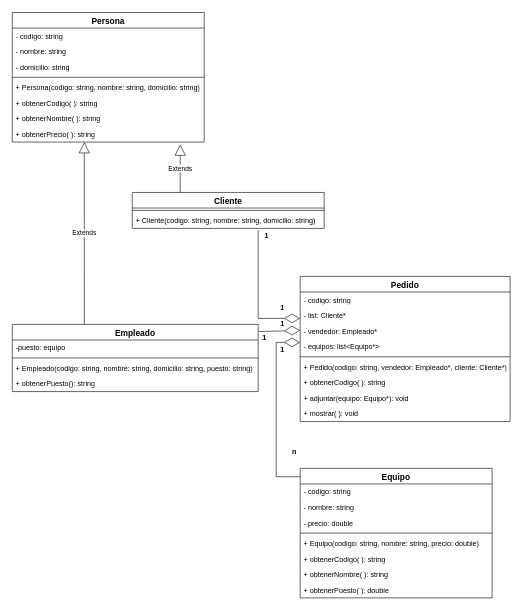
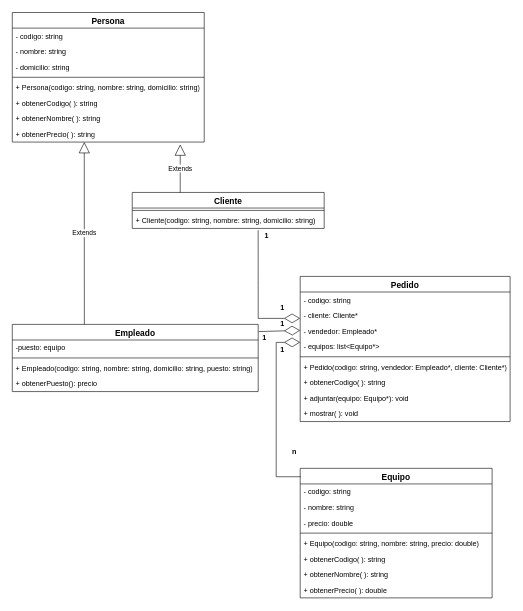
node "- list: Cliente*": label "- list: Cliente*" -> "- cliente: Cliente*"
node "+ obtenerPuesto(): string": label "+ obtenerPuesto(): string" -> "+ obtenerPuesto(): precio"
node "+ obtenerPuesto( ): double": label "+ obtenerPuesto( ): double" -> "+ obtenerPrecio( ): double"
